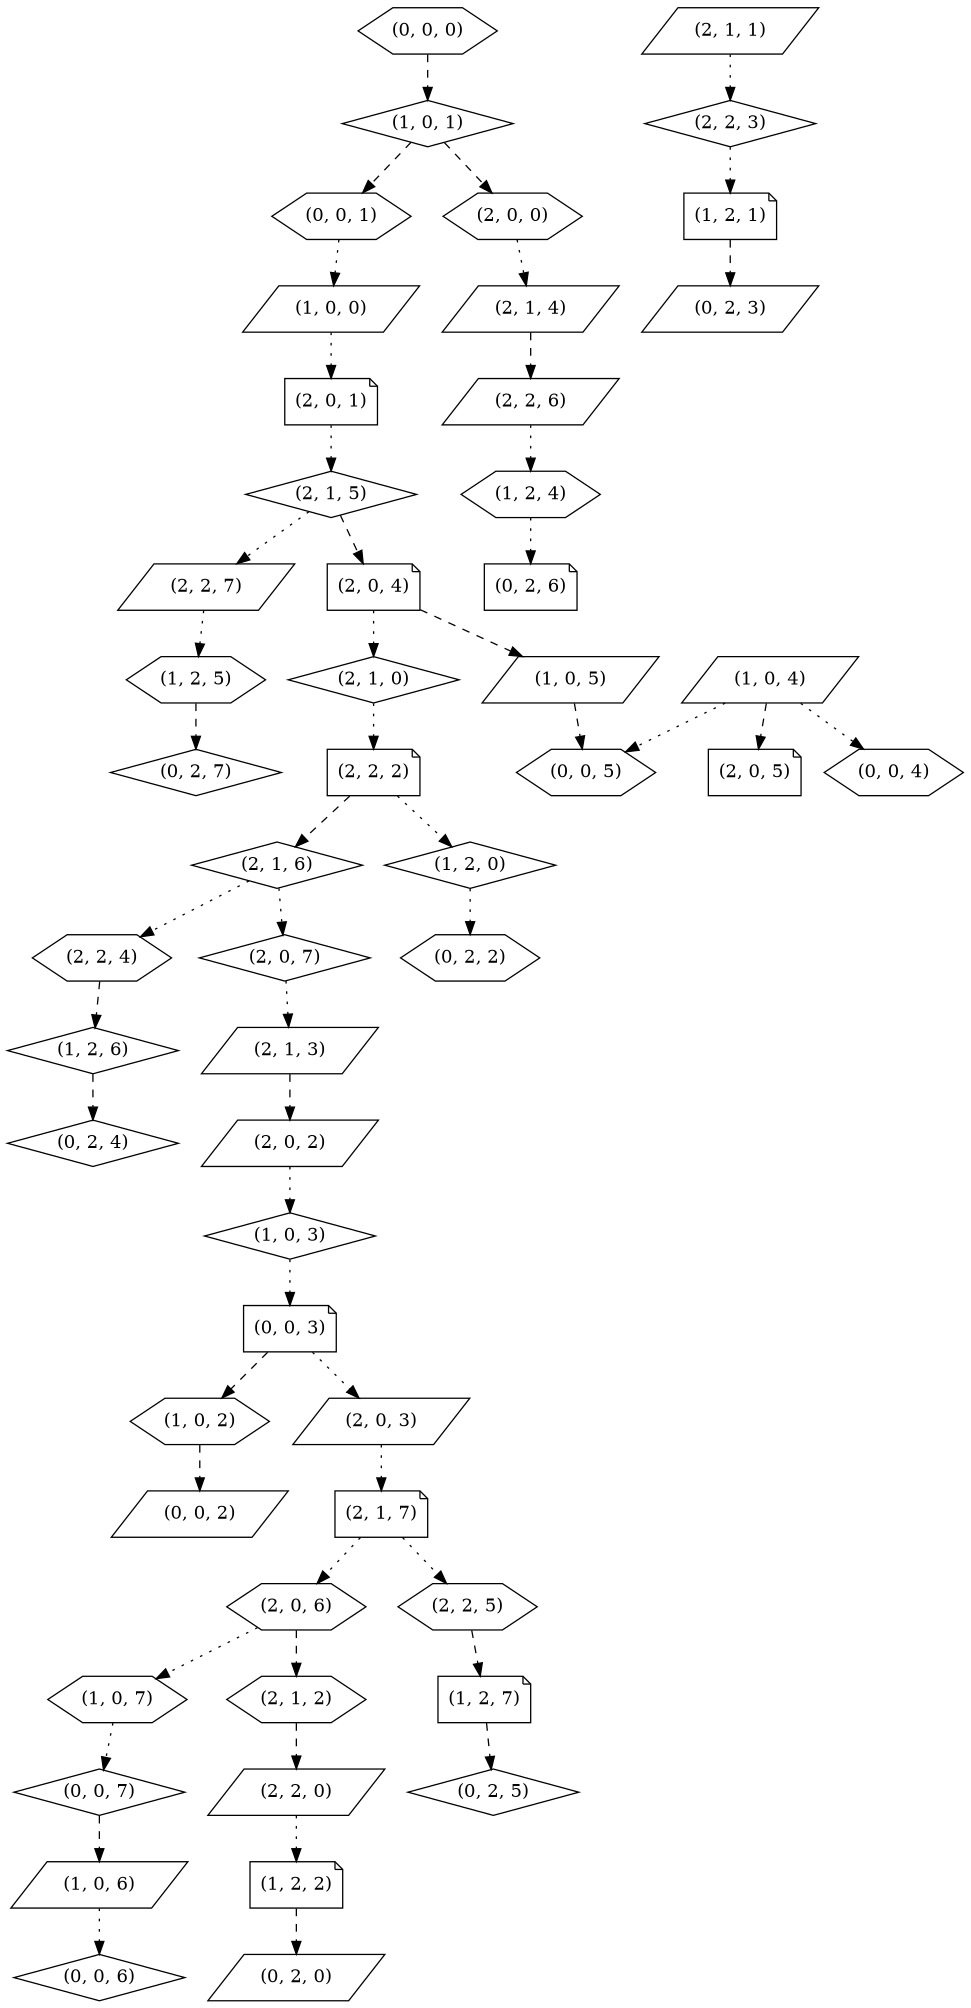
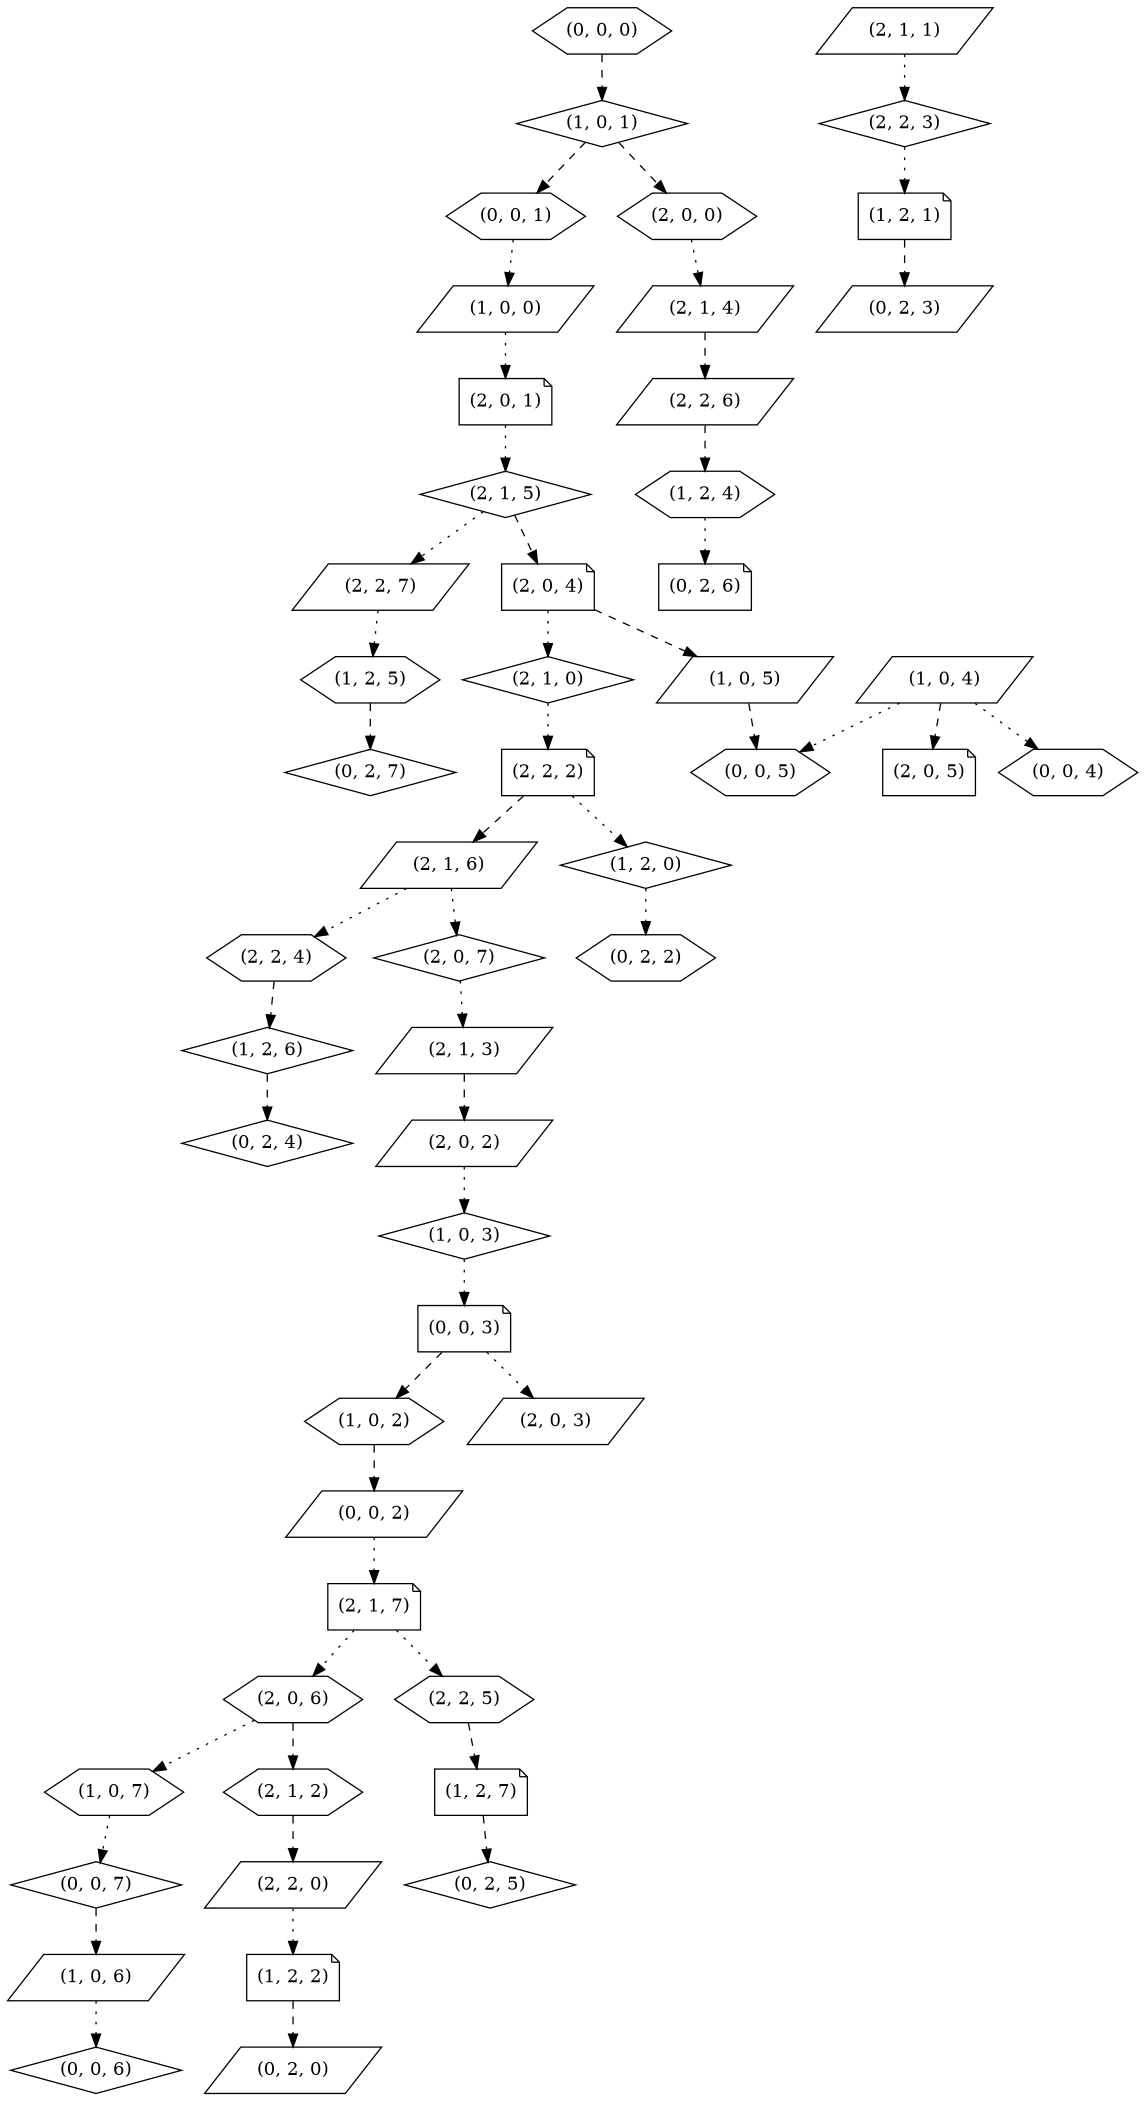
edge "(2, 2, 6)" -> "(1, 2, 4)": style dotted -> dashed
node "(2, 1, 6)": shape diamond -> parallelogram
edge "(2, 0, 3)" -> "(2, 1, 7)": now "(0, 0, 2)" -> "(2, 1, 7)"
